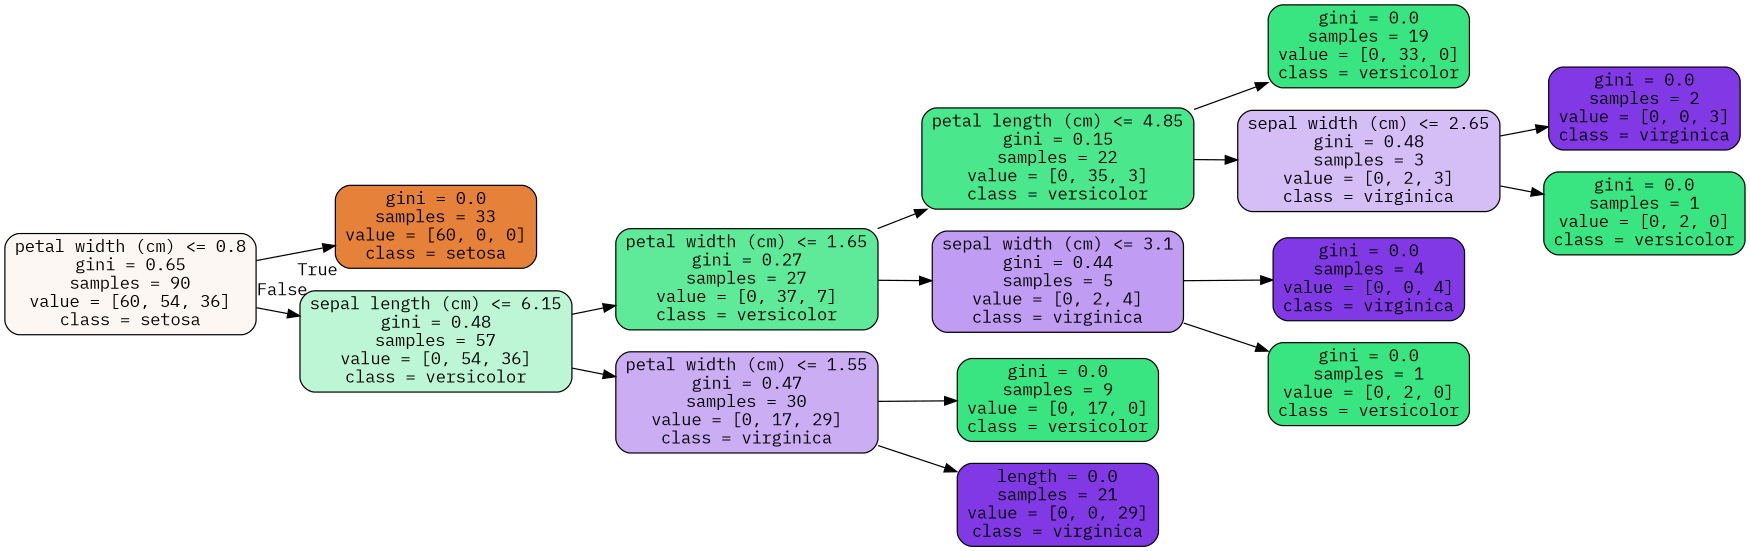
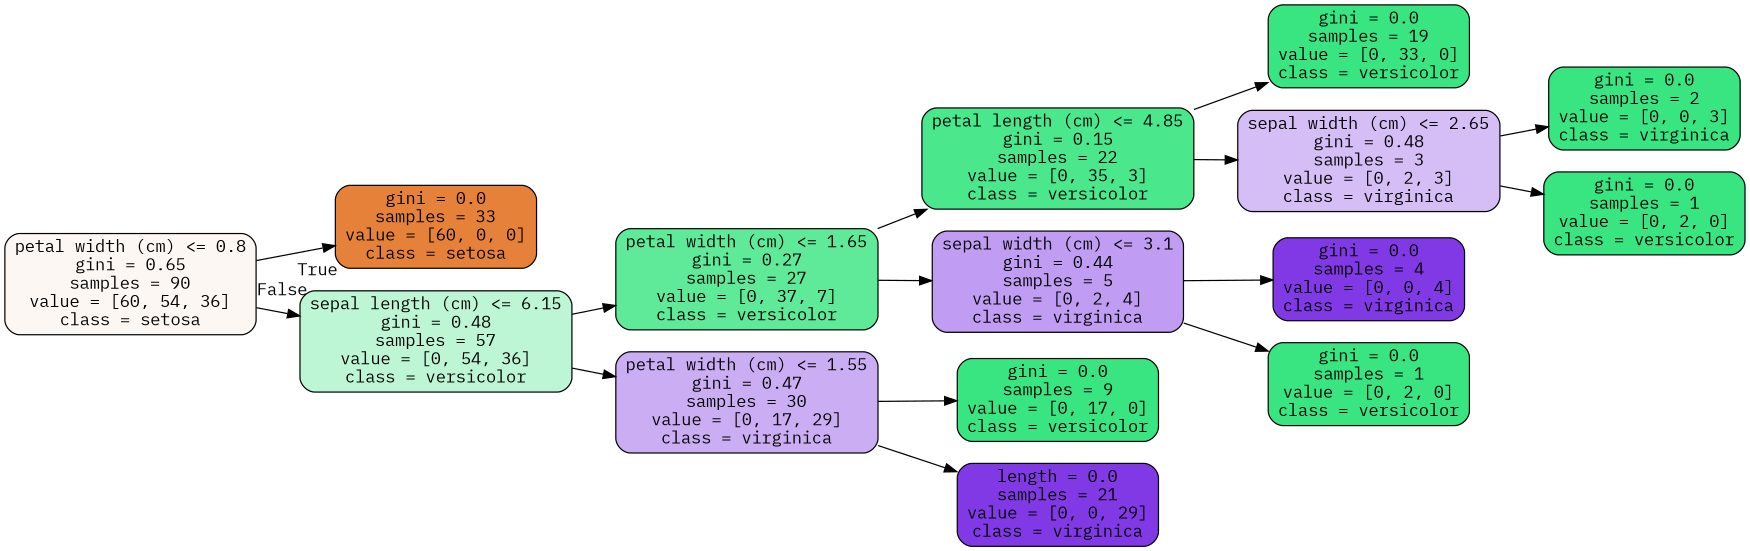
node "gini = 0.0 samples = 2 value = [0, 0, 3] class = virginica": fillcolor #8139e5 -> #39e581
